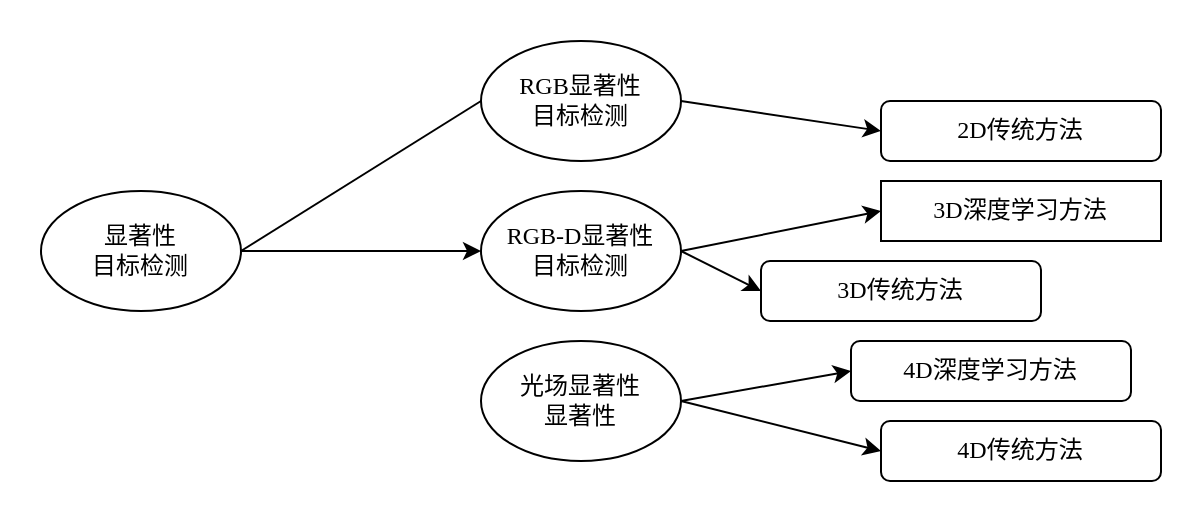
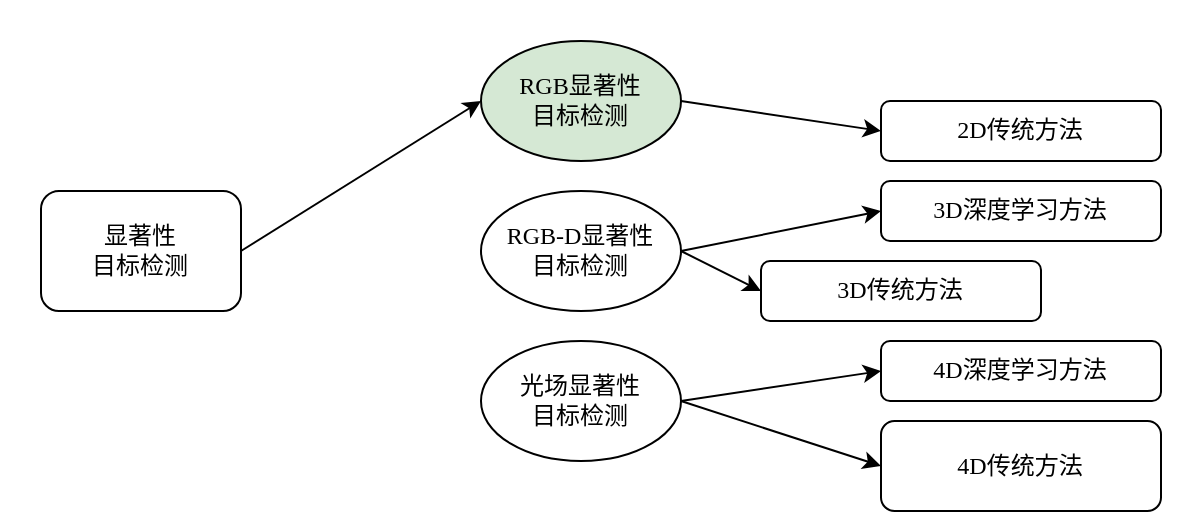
node "RGB显著性 目标检测": fillcolor #ffffff -> #d5e8d4
edge "RGB显著性 目标检测" -- "显著性 目标检测": arrowhead none -> classic
node "3D深度学习方法": shape rectangle -> rounded rectangle
node "显著性 目标检测": shape ellipse -> rounded rectangle
edge "显著性 目标检测" -> "RGB-D显著性 目标检测": removed
node "4D深度学习方法": moved (991, 371) -> (1021, 371)
node "光场显著性 显著性": label "光场显著性 显著性" -> "光场显著性 目标检测"
node "4D传统方法": size 280x60 -> 280x90
